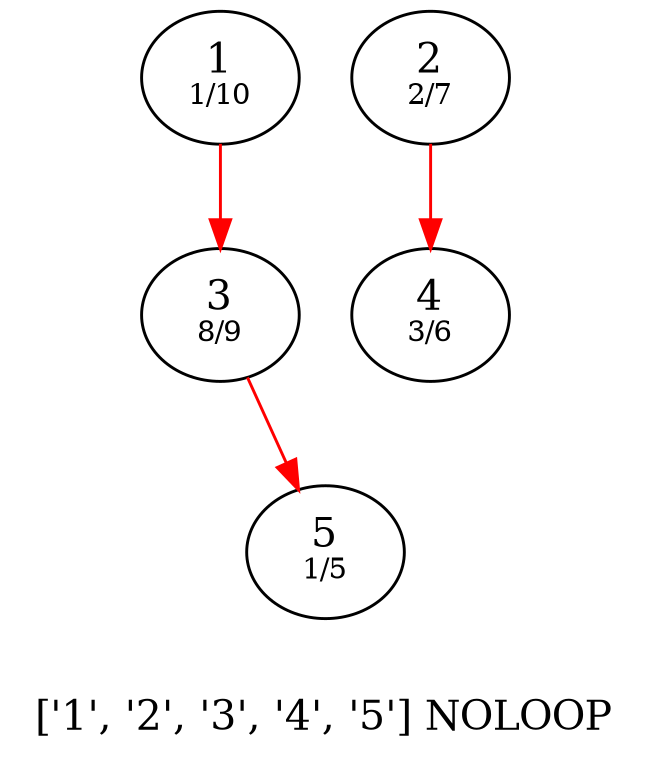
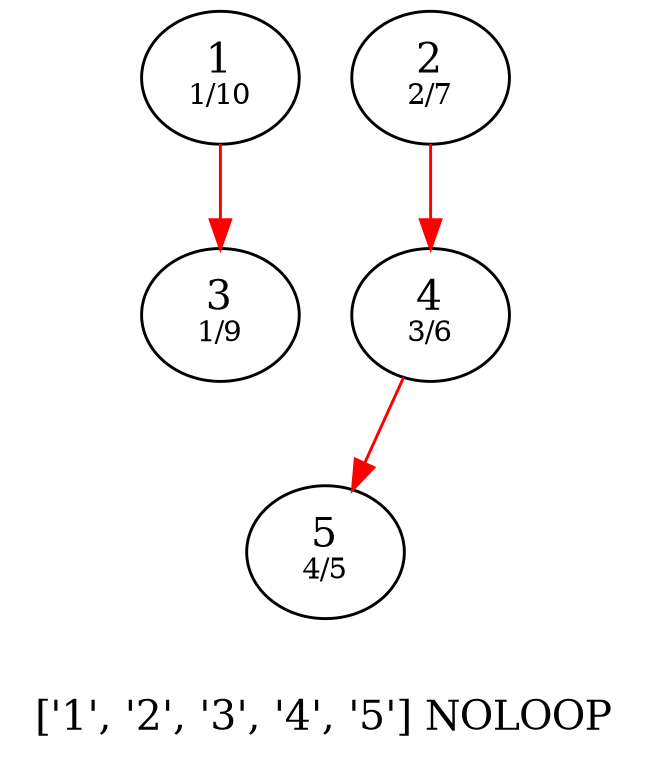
node "3": text "8/9" -> "1/9"
edge "3" -> "5": now "4" -> "5"
node "5": text "1/5" -> "4/5"
